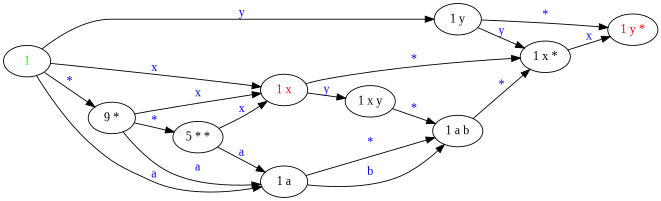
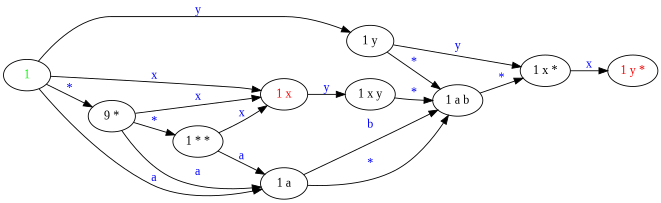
edge "1 y" -> "1 y *": now "1 y" -> "1 a b"
edge "1 x" -> "1 x *": removed, label "*"
node "5 * *": label "5 * *" -> "1 * *"
